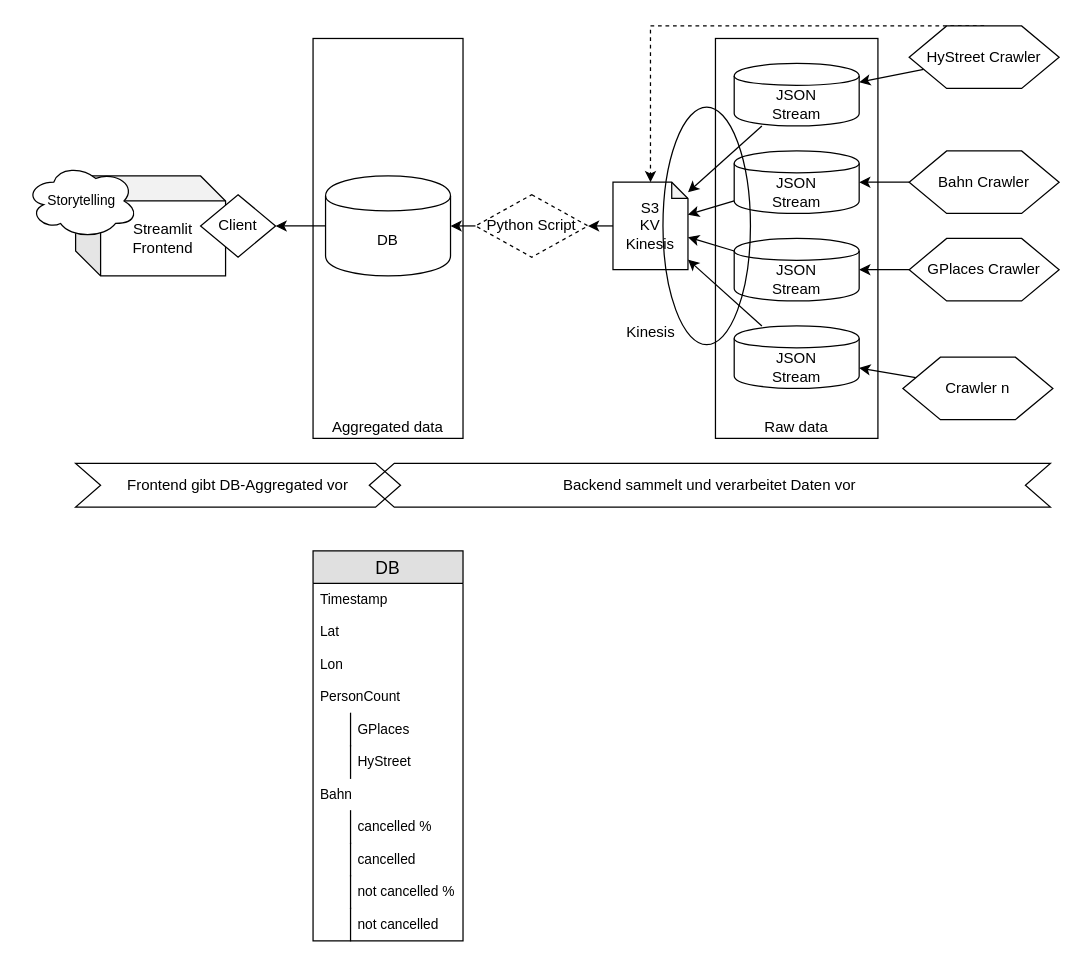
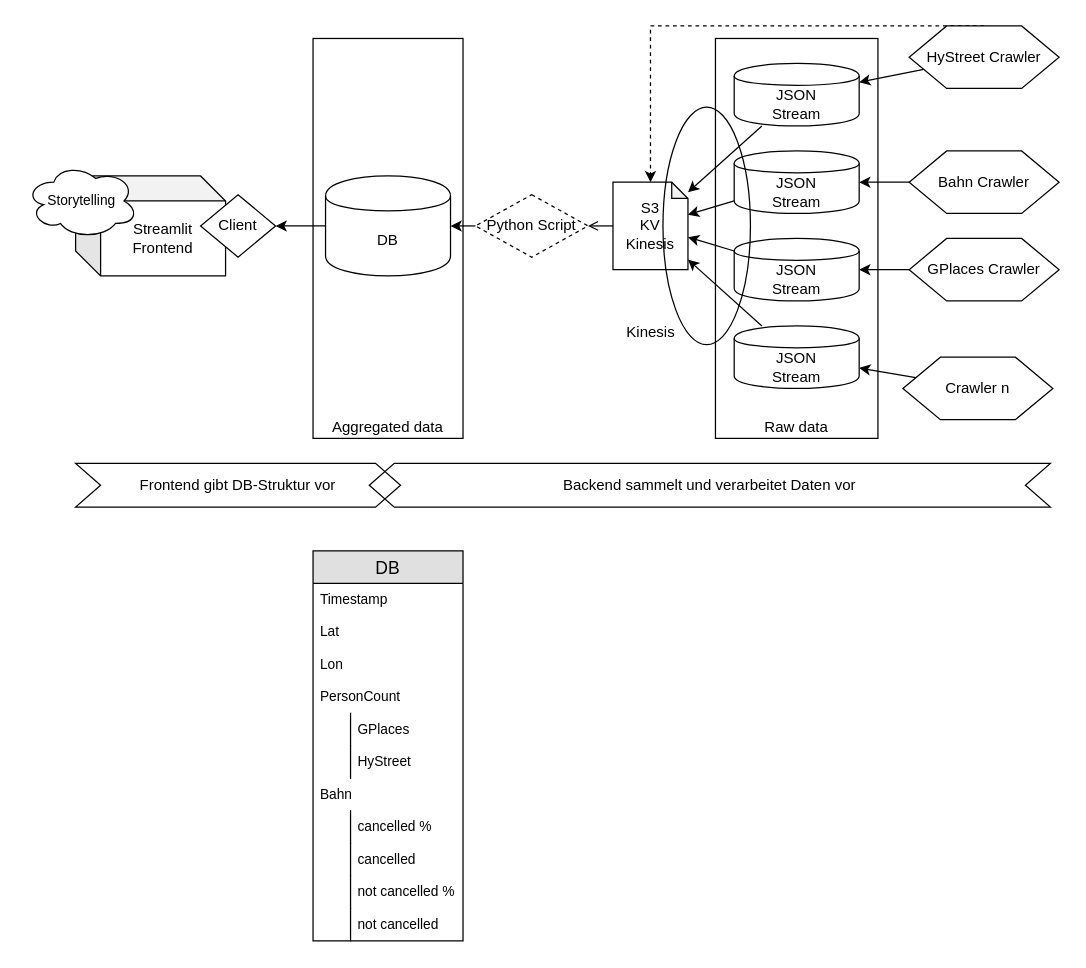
edge "S3 KV Kinesis" -> "Python Script": arrowhead classic -> open
node "Frontend gibt DB-Aggregated vor": label "Frontend gibt DB-Aggregated vor" -> "Frontend gibt DB-Struktur vor"
